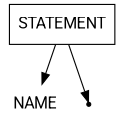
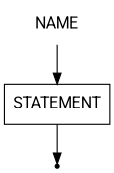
edge "STATEMENT" -> "NAME": reversed
